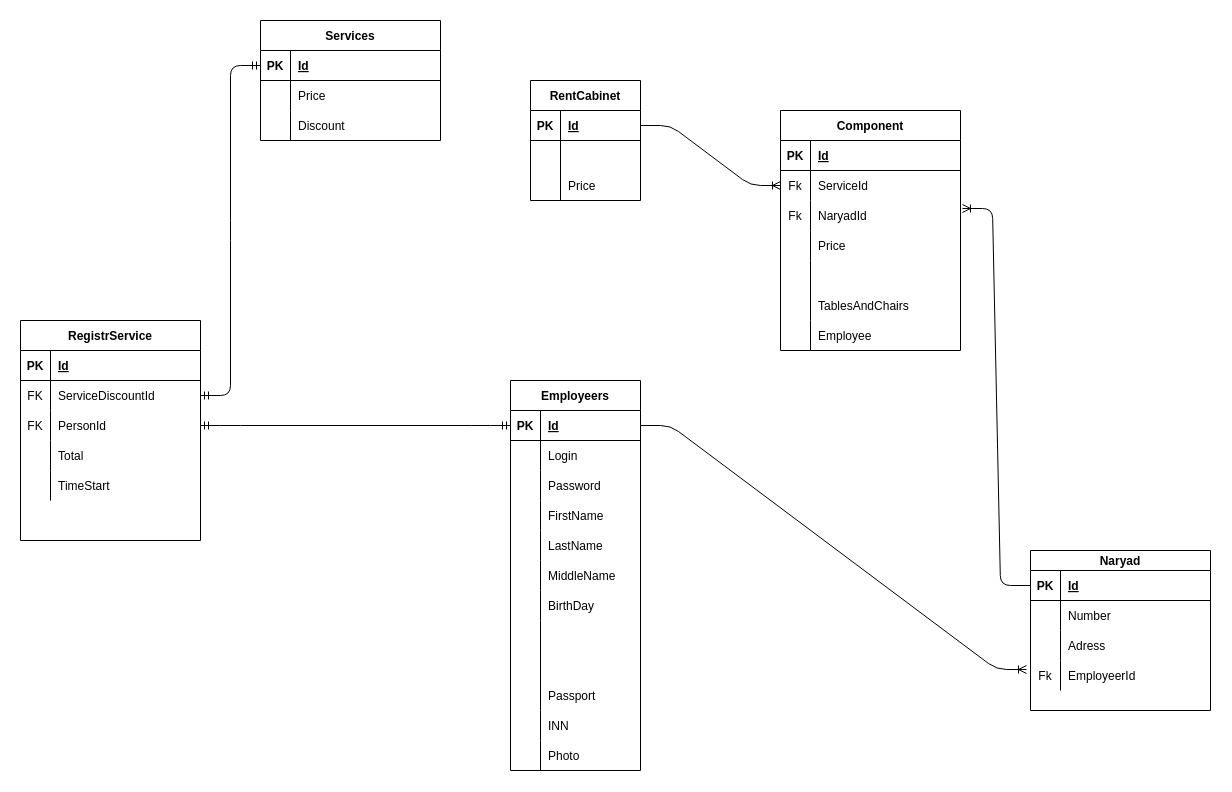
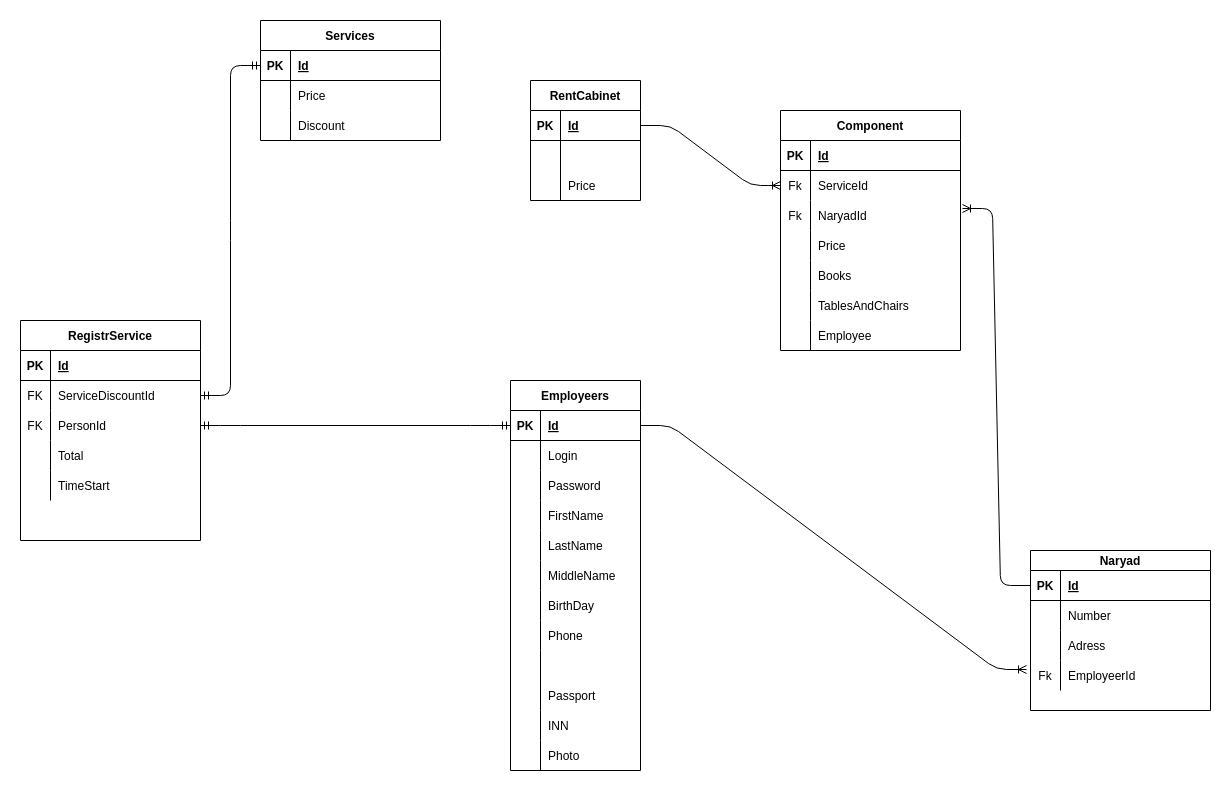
node "Books": added
node "Phone": added
